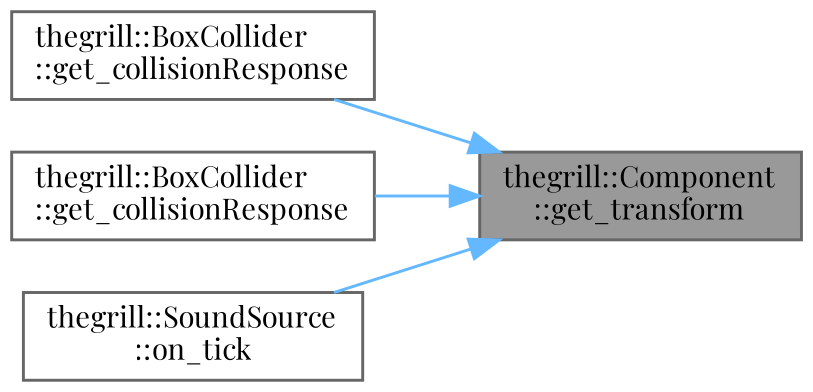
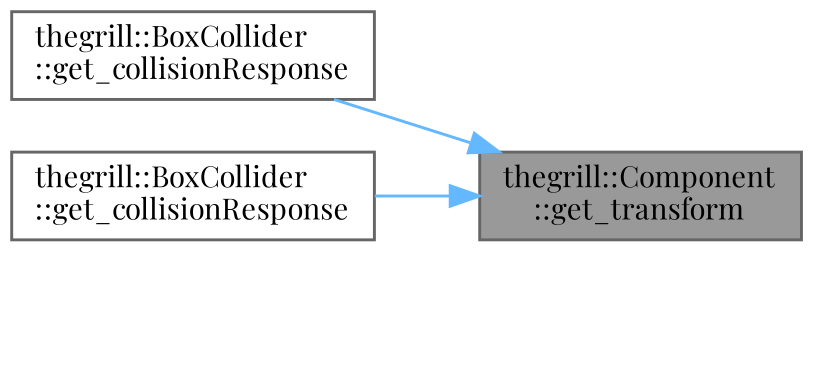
node "thegrill::SoundSource ::on_tick": removed
